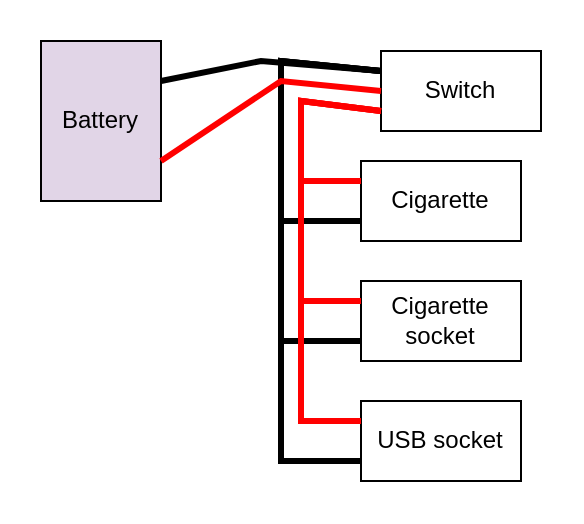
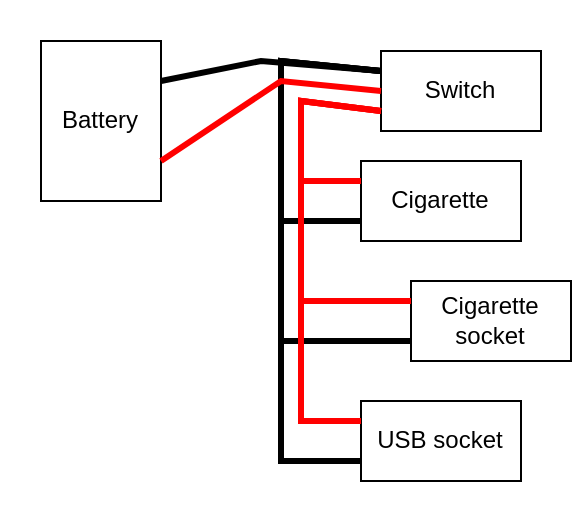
node "Battery": fillcolor #e1d5e7 -> #ffffff
node "Cigarette socket": moved (441, 321) -> (491, 321)
